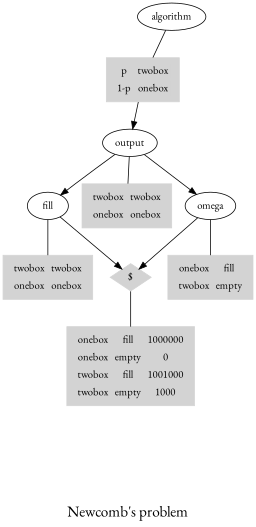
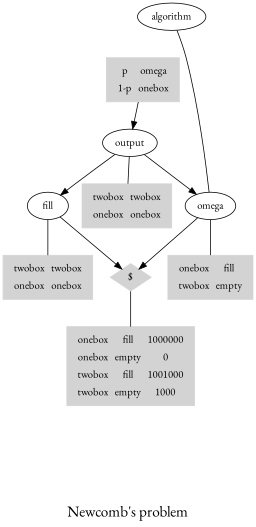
edge "algorithm" -- "p": now "algorithm" -- "omega"
node "p": text "twobox" -> "omega"
